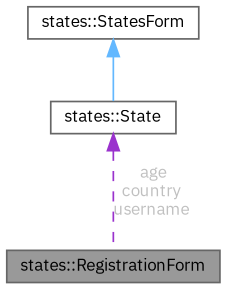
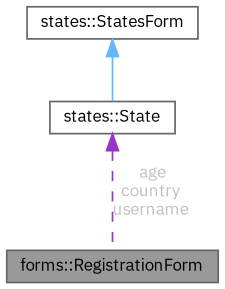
node "states::RegistrationForm": label "states::RegistrationForm" -> "forms::RegistrationForm"
